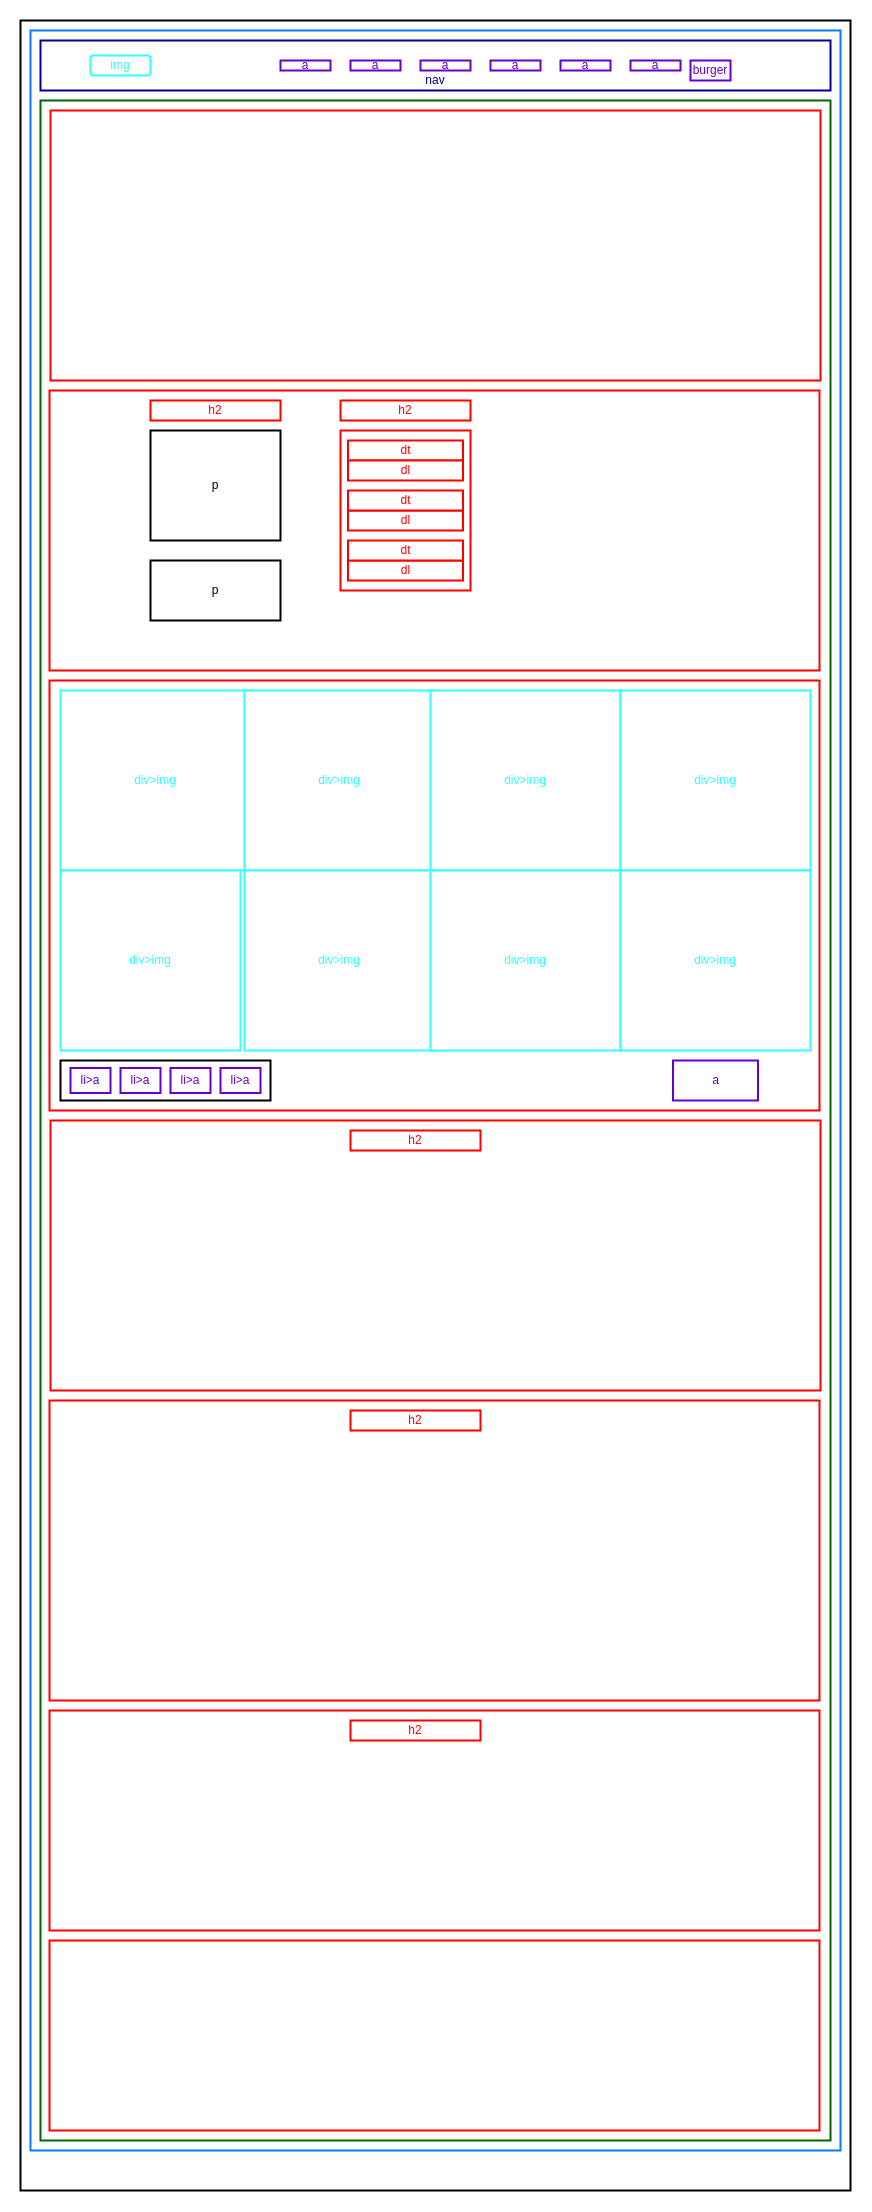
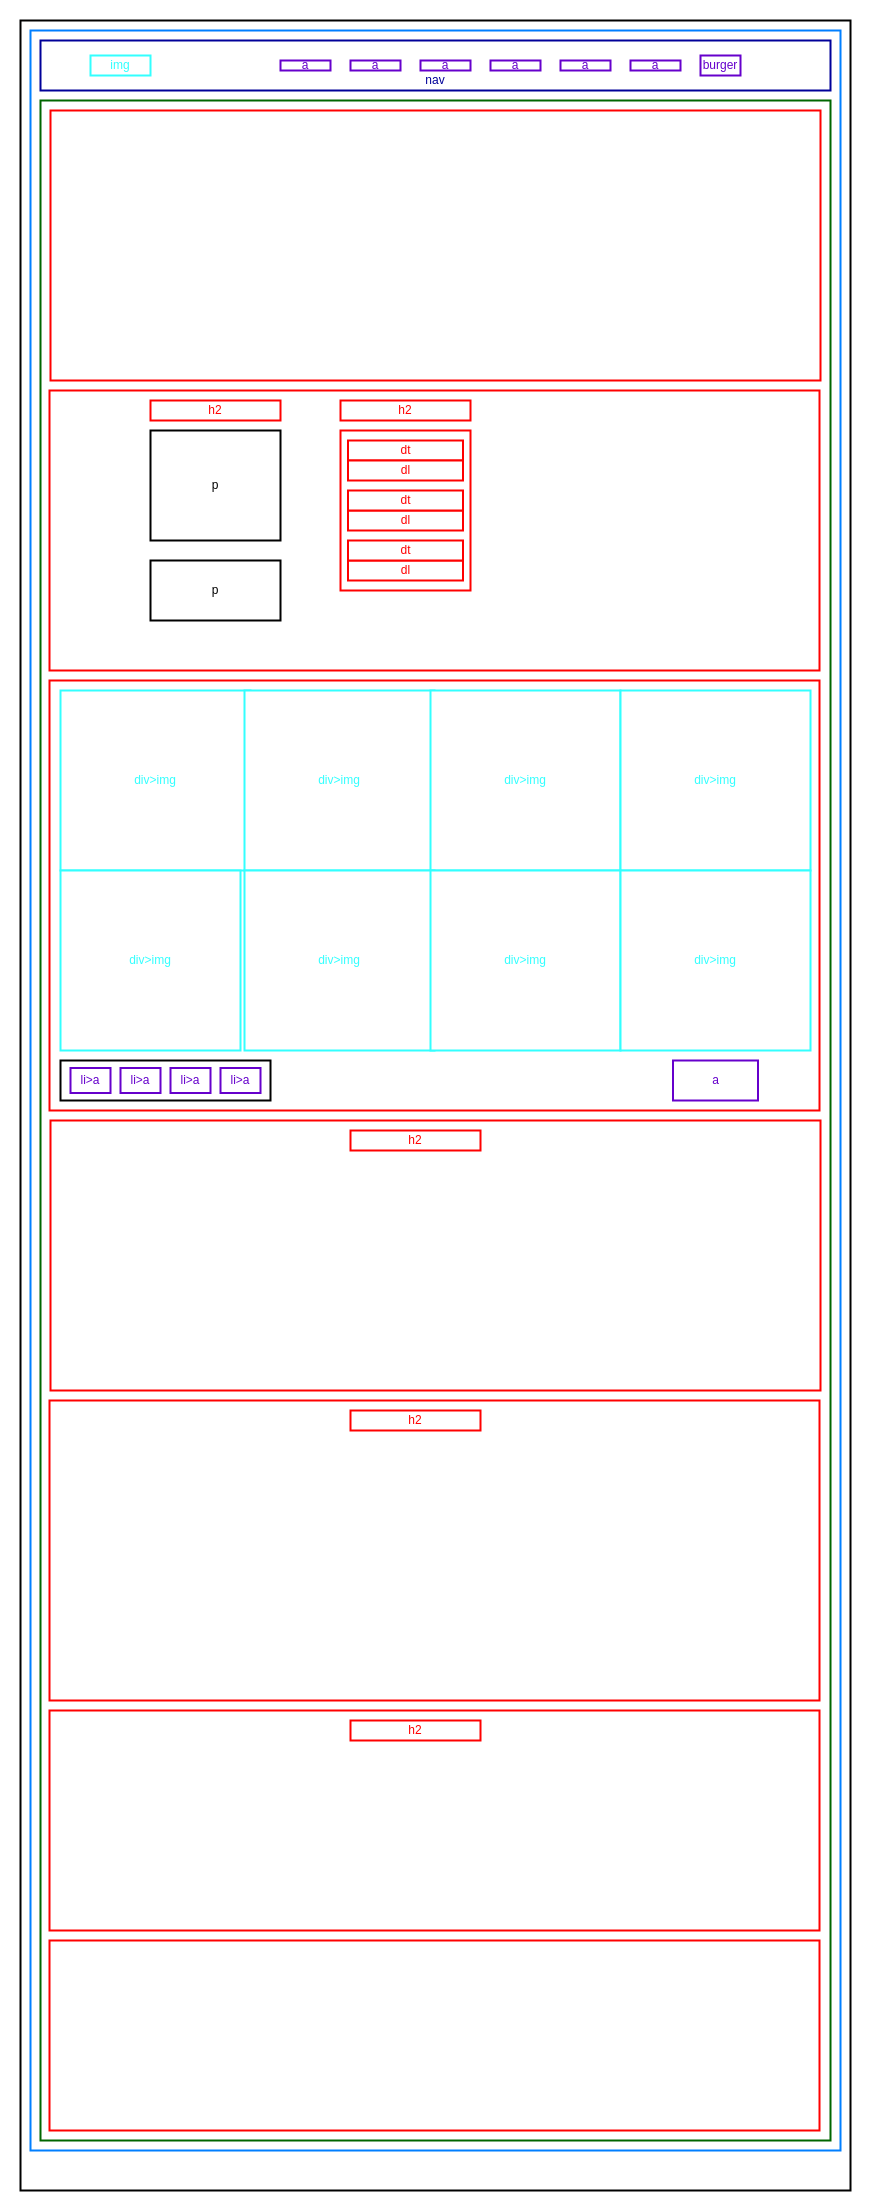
node "img": shape rounded rectangle -> rectangle
node "burger": moved (711, 71) -> (721, 66)
